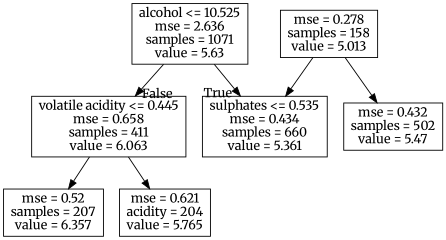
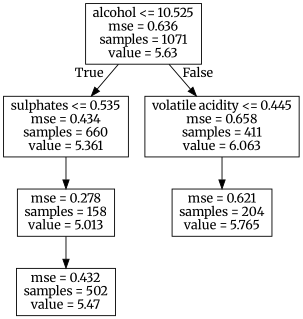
node "alcohol <= 10.525 mse = 2.636 samples = 1071 value = 5.63": label "alcohol <= 10.525 mse = 2.636 samples = 1071 value = 5.63" -> "alcohol <= 10.525 mse = 0.636 samples = 1071 value = 5.63"
edge "mse = 0.278 samples = 158 value = 5.013" -> "sulphates <= 0.535 mse = 0.434 samples = 660 value = 5.361": reversed
node "mse = 0.52 samples = 207 value = 6.357": removed
node "mse = 0.621 acidity = 204 value = 5.765": label "mse = 0.621 acidity = 204 value = 5.765" -> "mse = 0.621 samples = 204 value = 5.765"
